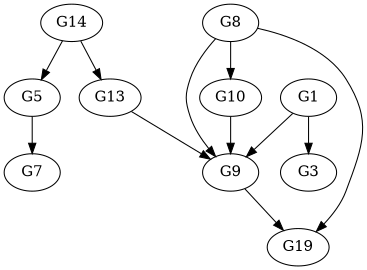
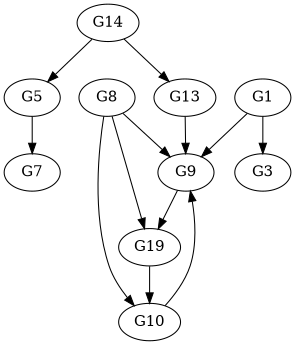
edge "G19" -> "G10": added
